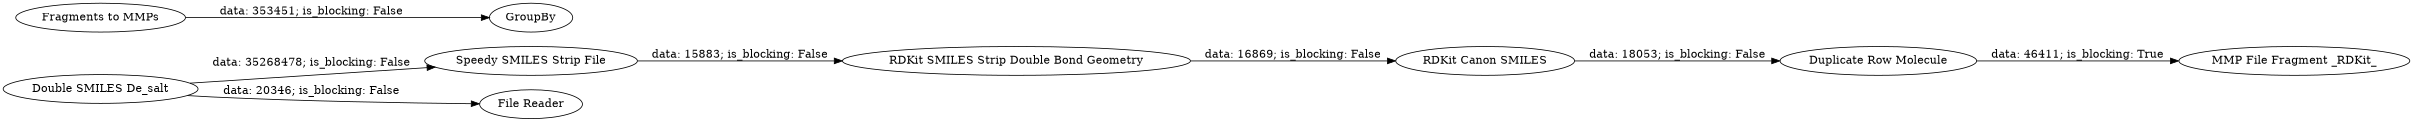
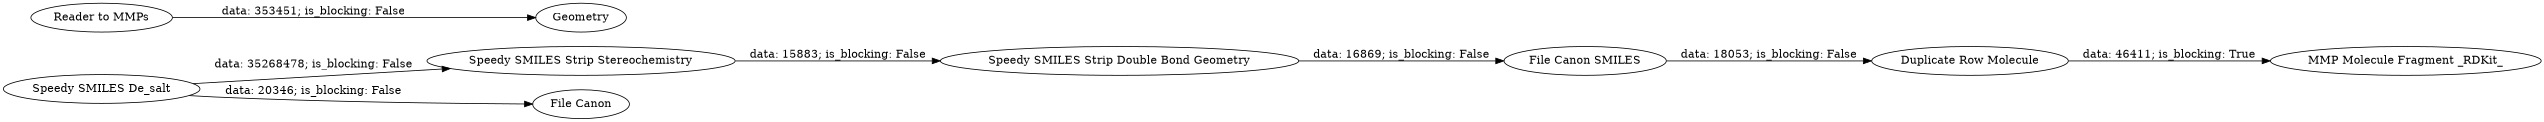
node "Fragments to MMPs": label "Fragments to MMPs" -> "Reader to MMPs"
node "GroupBy": label "GroupBy" -> "Geometry"
node "Speedy SMILES Strip File": label "Speedy SMILES Strip File" -> "Speedy SMILES Strip Stereochemistry"
node "RDKit SMILES Strip Double Bond Geometry": label "RDKit SMILES Strip Double Bond Geometry" -> "Speedy SMILES Strip Double Bond Geometry"
node "RDKit Canon SMILES": label "RDKit Canon SMILES" -> "File Canon SMILES"
node "MMP File Fragment _RDKit_": label "MMP File Fragment _RDKit_" -> "MMP Molecule Fragment _RDKit_"
node "Double SMILES De_salt": label "Double SMILES De_salt" -> "Speedy SMILES De_salt"
node "File Reader": label "File Reader" -> "File Canon"
